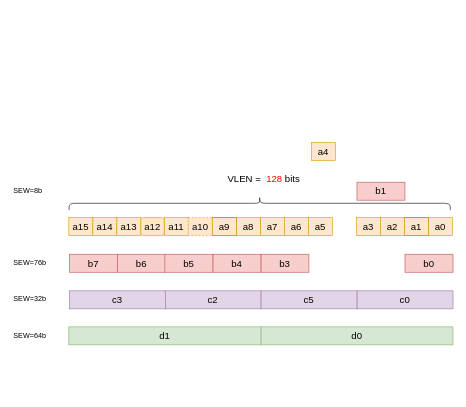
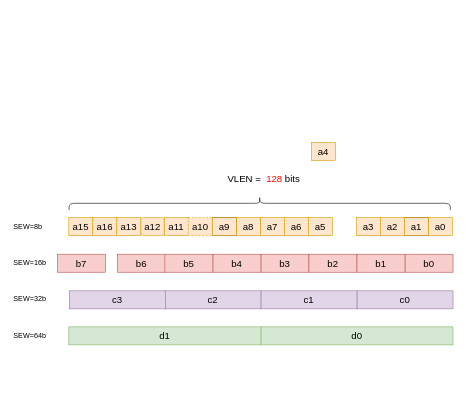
node "SEW=8b": moved (30, 191) -> (30, 227)
node "b1": moved (381, 191) -> (381, 263)
node "a14": label "a14" -> "a16"
node "SEW=76b": label "SEW=76b" -> "SEW=16b"
node "b7": moved (93, 263) -> (81, 263)
node "b2": added
node "c5": label "c5" -> "c1"
